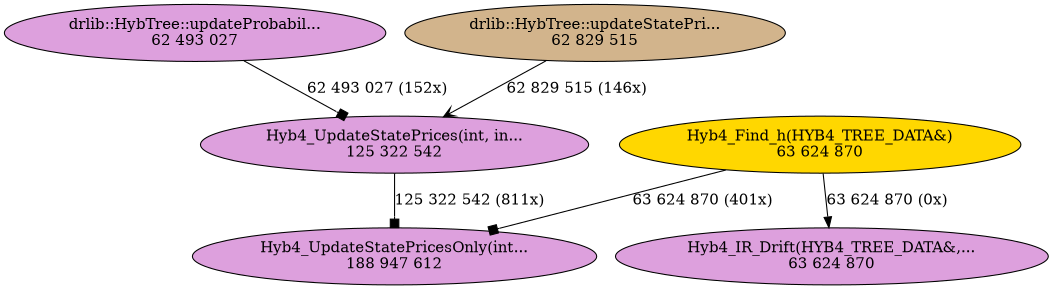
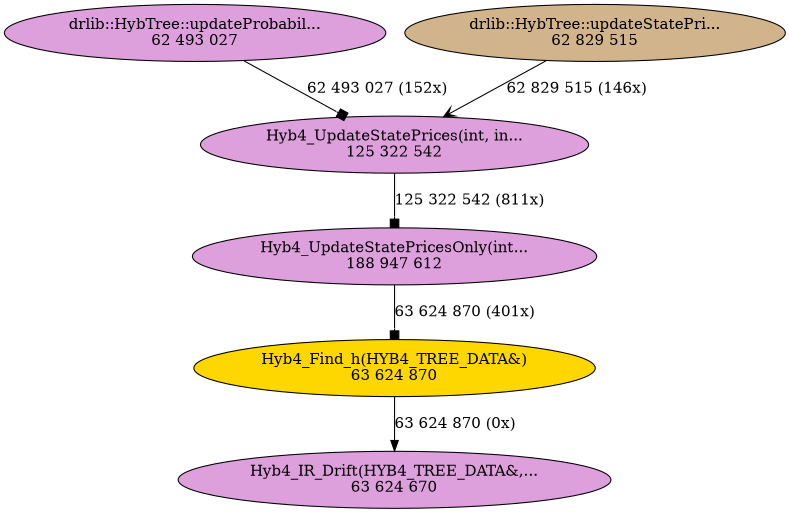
edge "Hyb4_Find_h(HYB4_TREE_DATA&) 63 624 870" -> "Hyb4_UpdateStatePricesOnly(int... 188 947 612": reversed
node "Hyb4_IR_Drift(HYB4_TREE_DATA&,... 63 624 870": label "Hyb4_IR_Drift(HYB4_TREE_DATA&,... 63 624 870" -> "Hyb4_IR_Drift(HYB4_TREE_DATA&,... 63 624 670"
